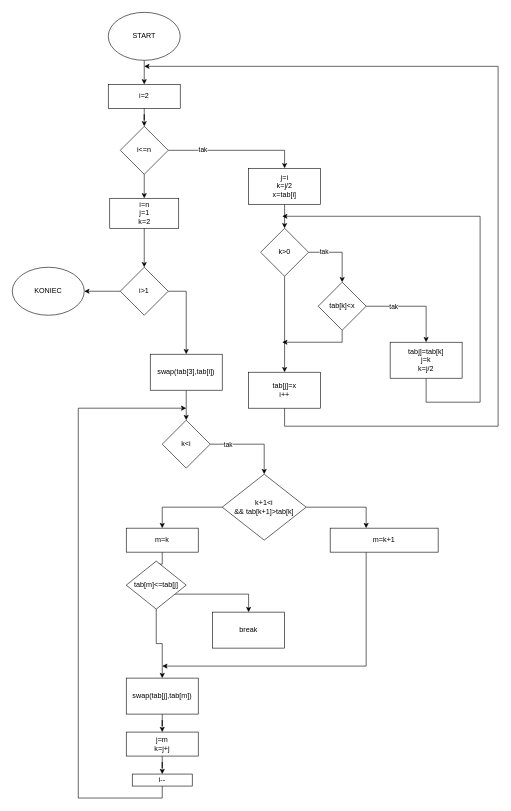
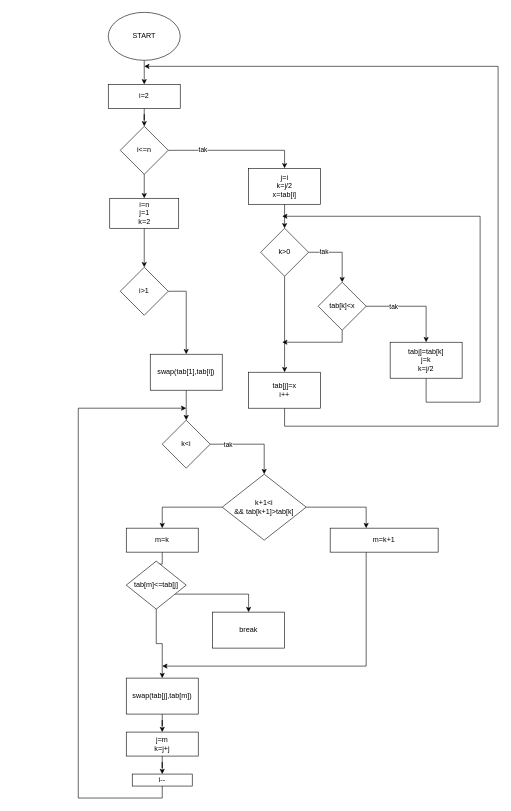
node "KONIEC": removed
edge "i>1" -> "KONIEC": removed
node "swap(tab[3],tab[i])": label "swap(tab[3],tab[i])" -> "swap(tab[1],tab[i])"
